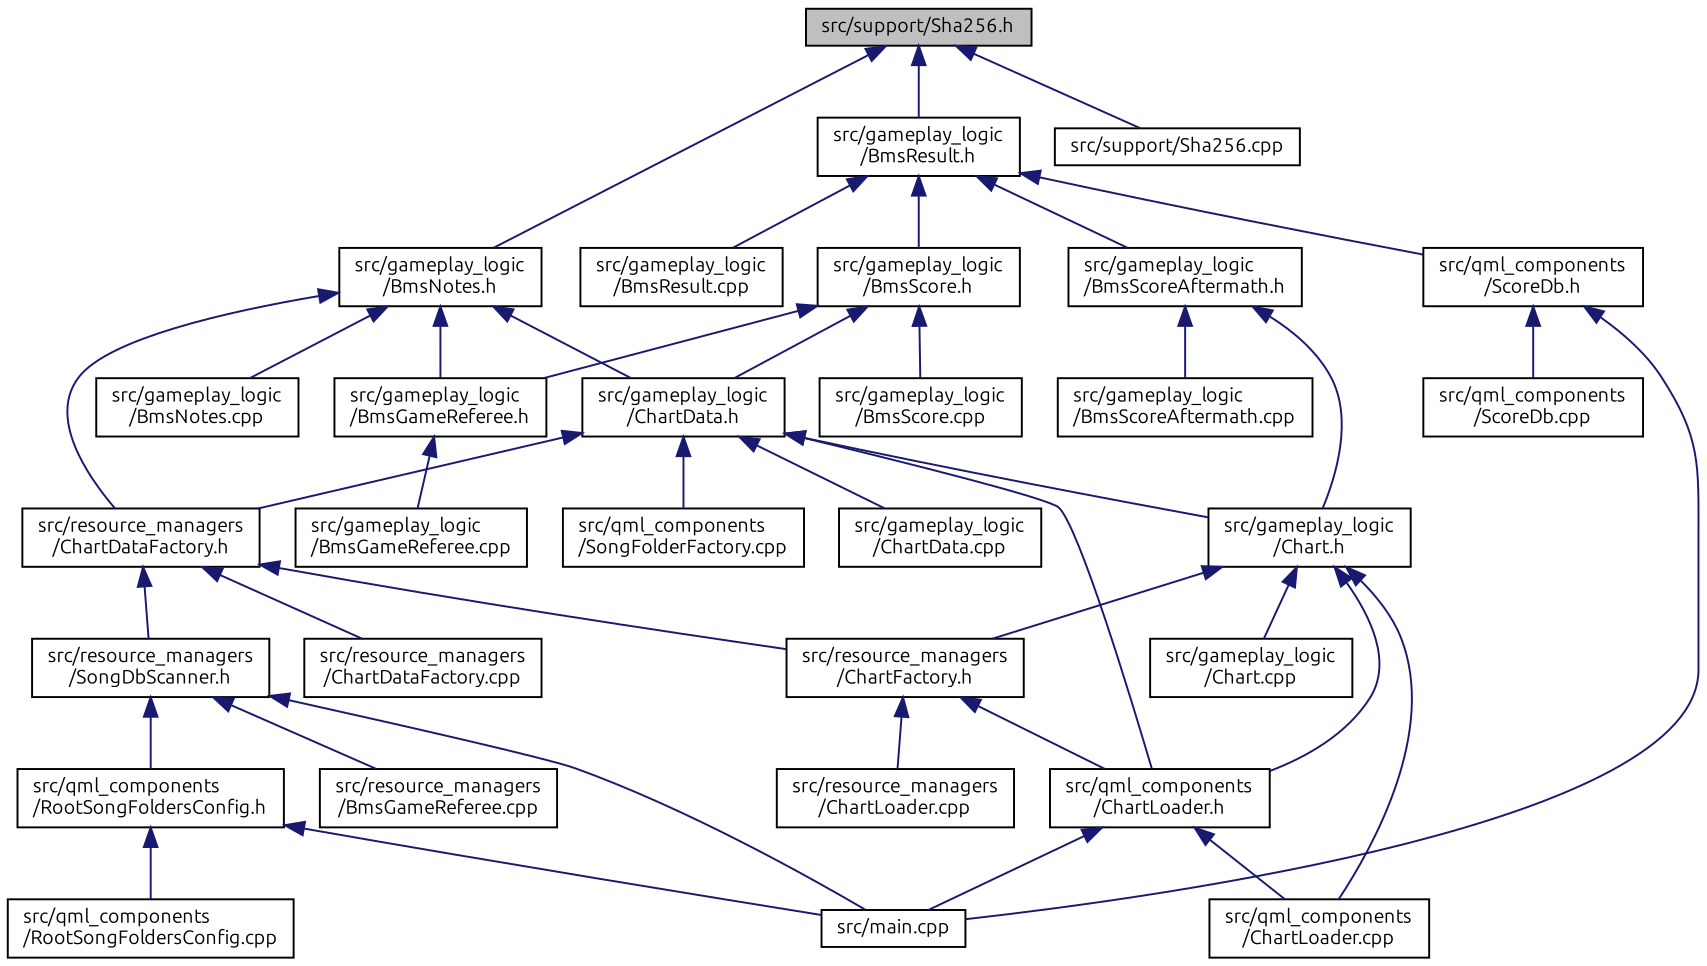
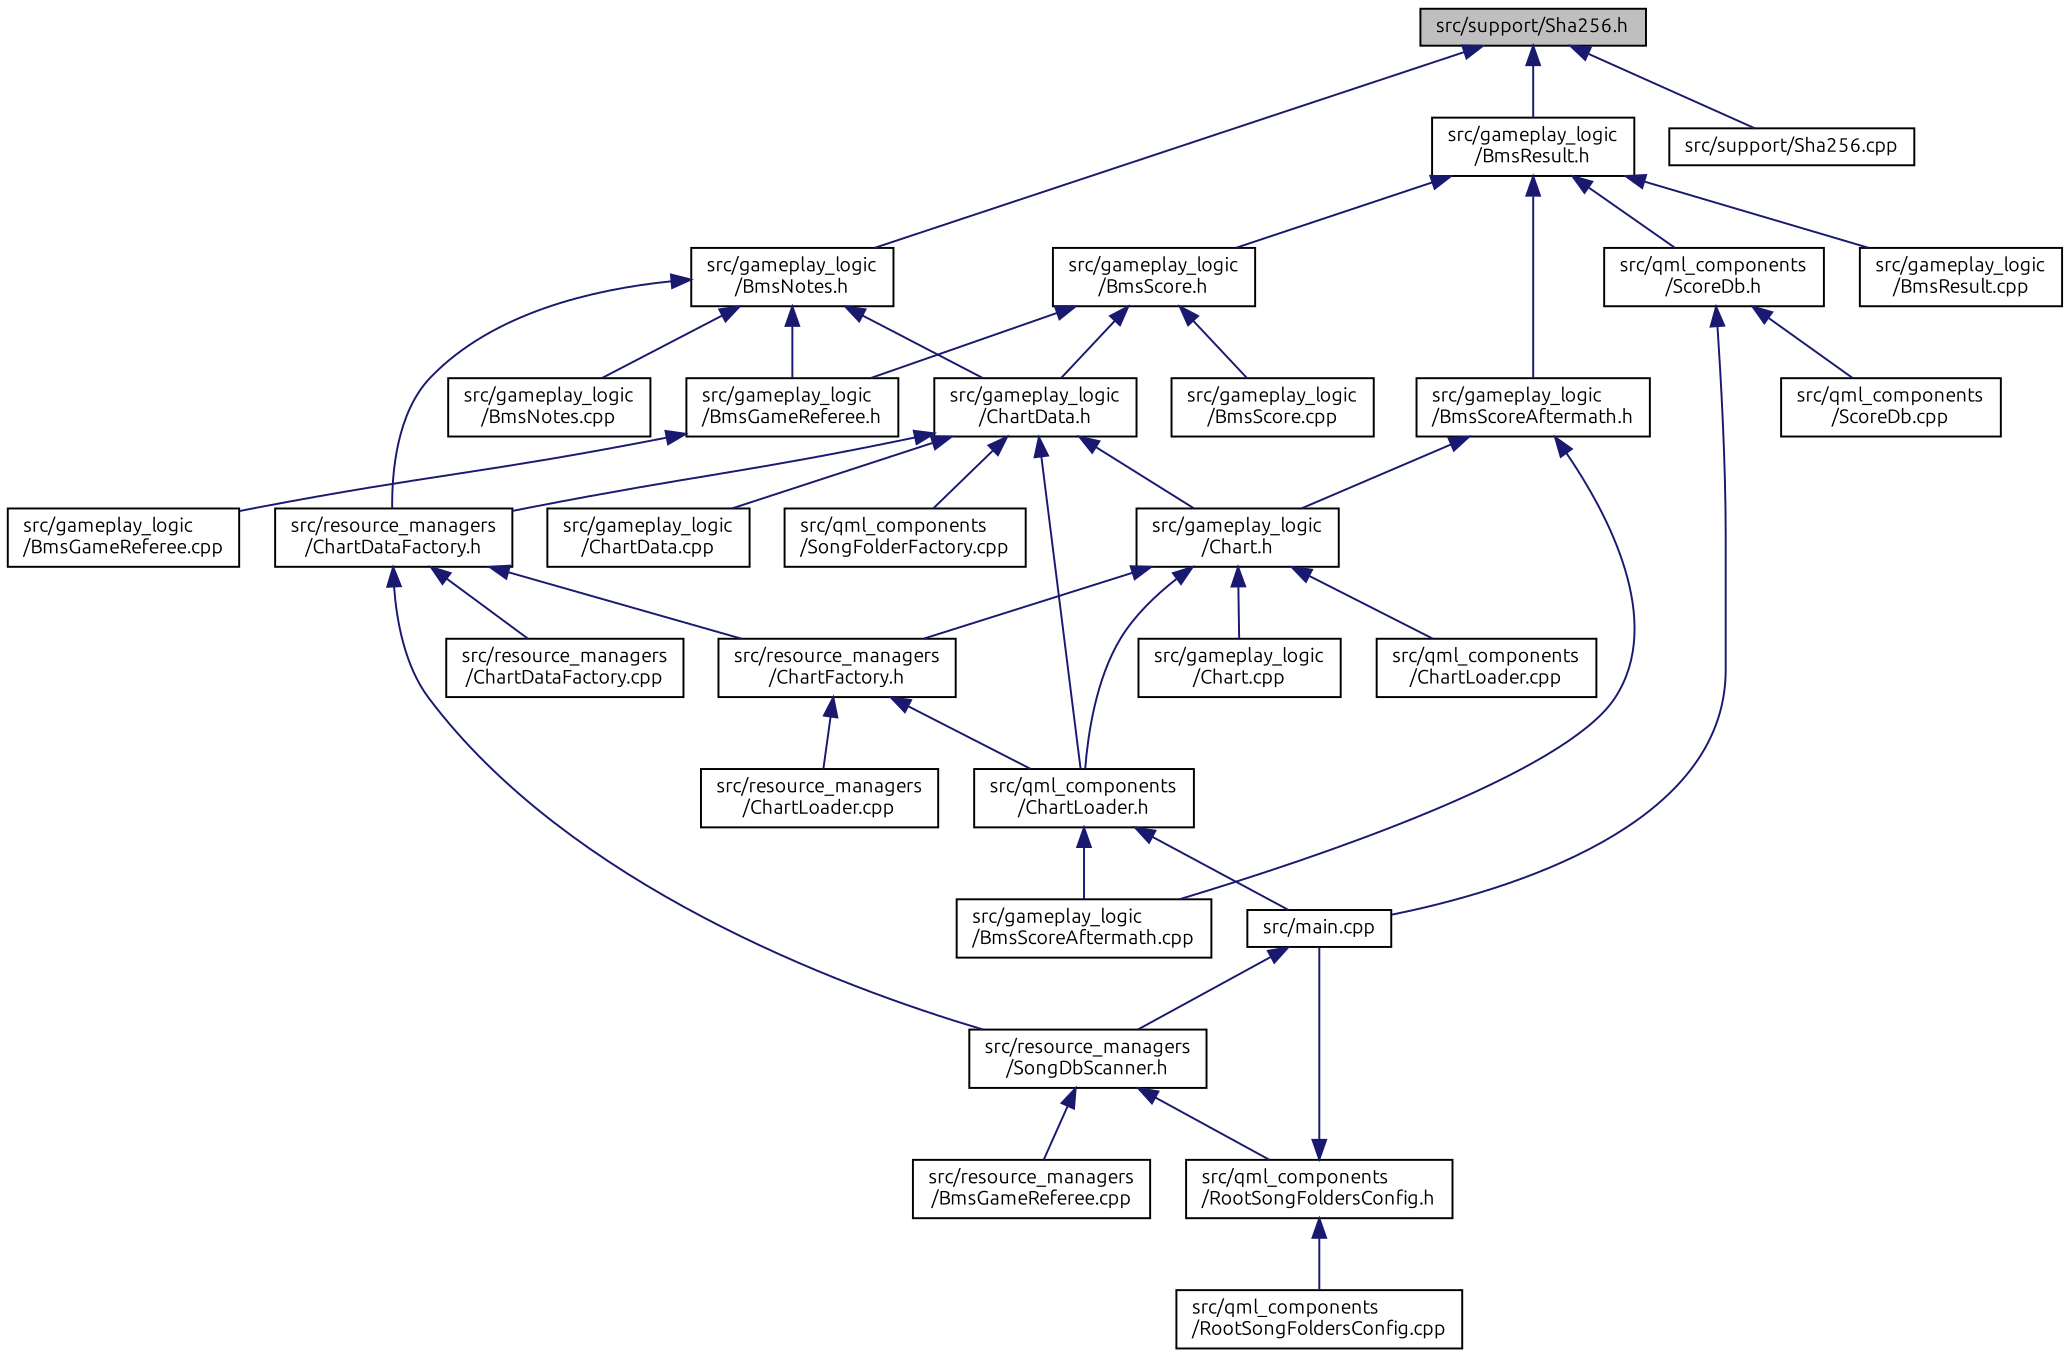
edge "src/main.cpp" -> "src/resource_managers /SongDbScanner.h": reversed
edge "src/qml_components /ChartLoader.cpp" -> "src/qml_components /ChartLoader.h": now "src/gameplay_logic /BmsScoreAftermath.cpp" -> "src/qml_components /ChartLoader.h"
